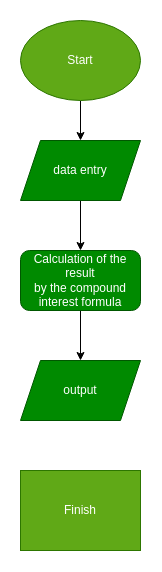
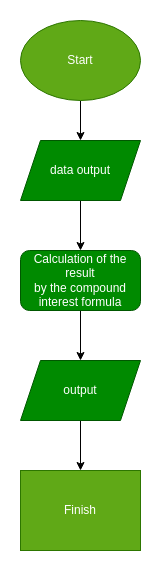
node "data entry": label "data entry" -> "data output"
edge "output" -> "Finish": added
